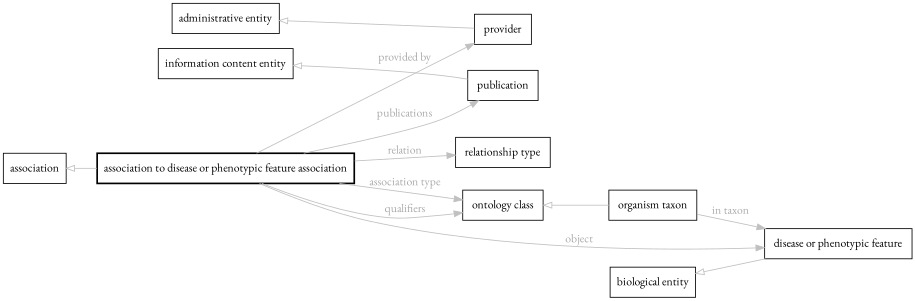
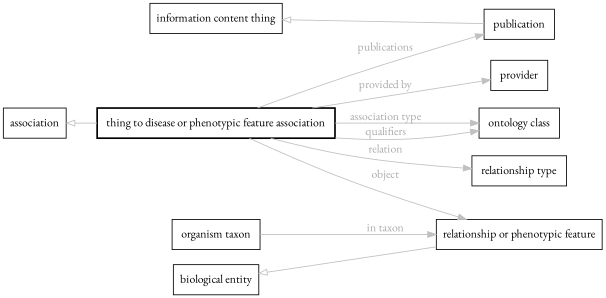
node "administrative entity": removed
node "information content entity": label "information content entity" -> "information content thing"
node "association to disease or phenotypic feature association": label "association to disease or phenotypic feature association" -> "thing to disease or phenotypic feature association"
edge "organism taxon" -> "ontology class": removed
node "disease or phenotypic feature": label "disease or phenotypic feature" -> "relationship or phenotypic feature"
